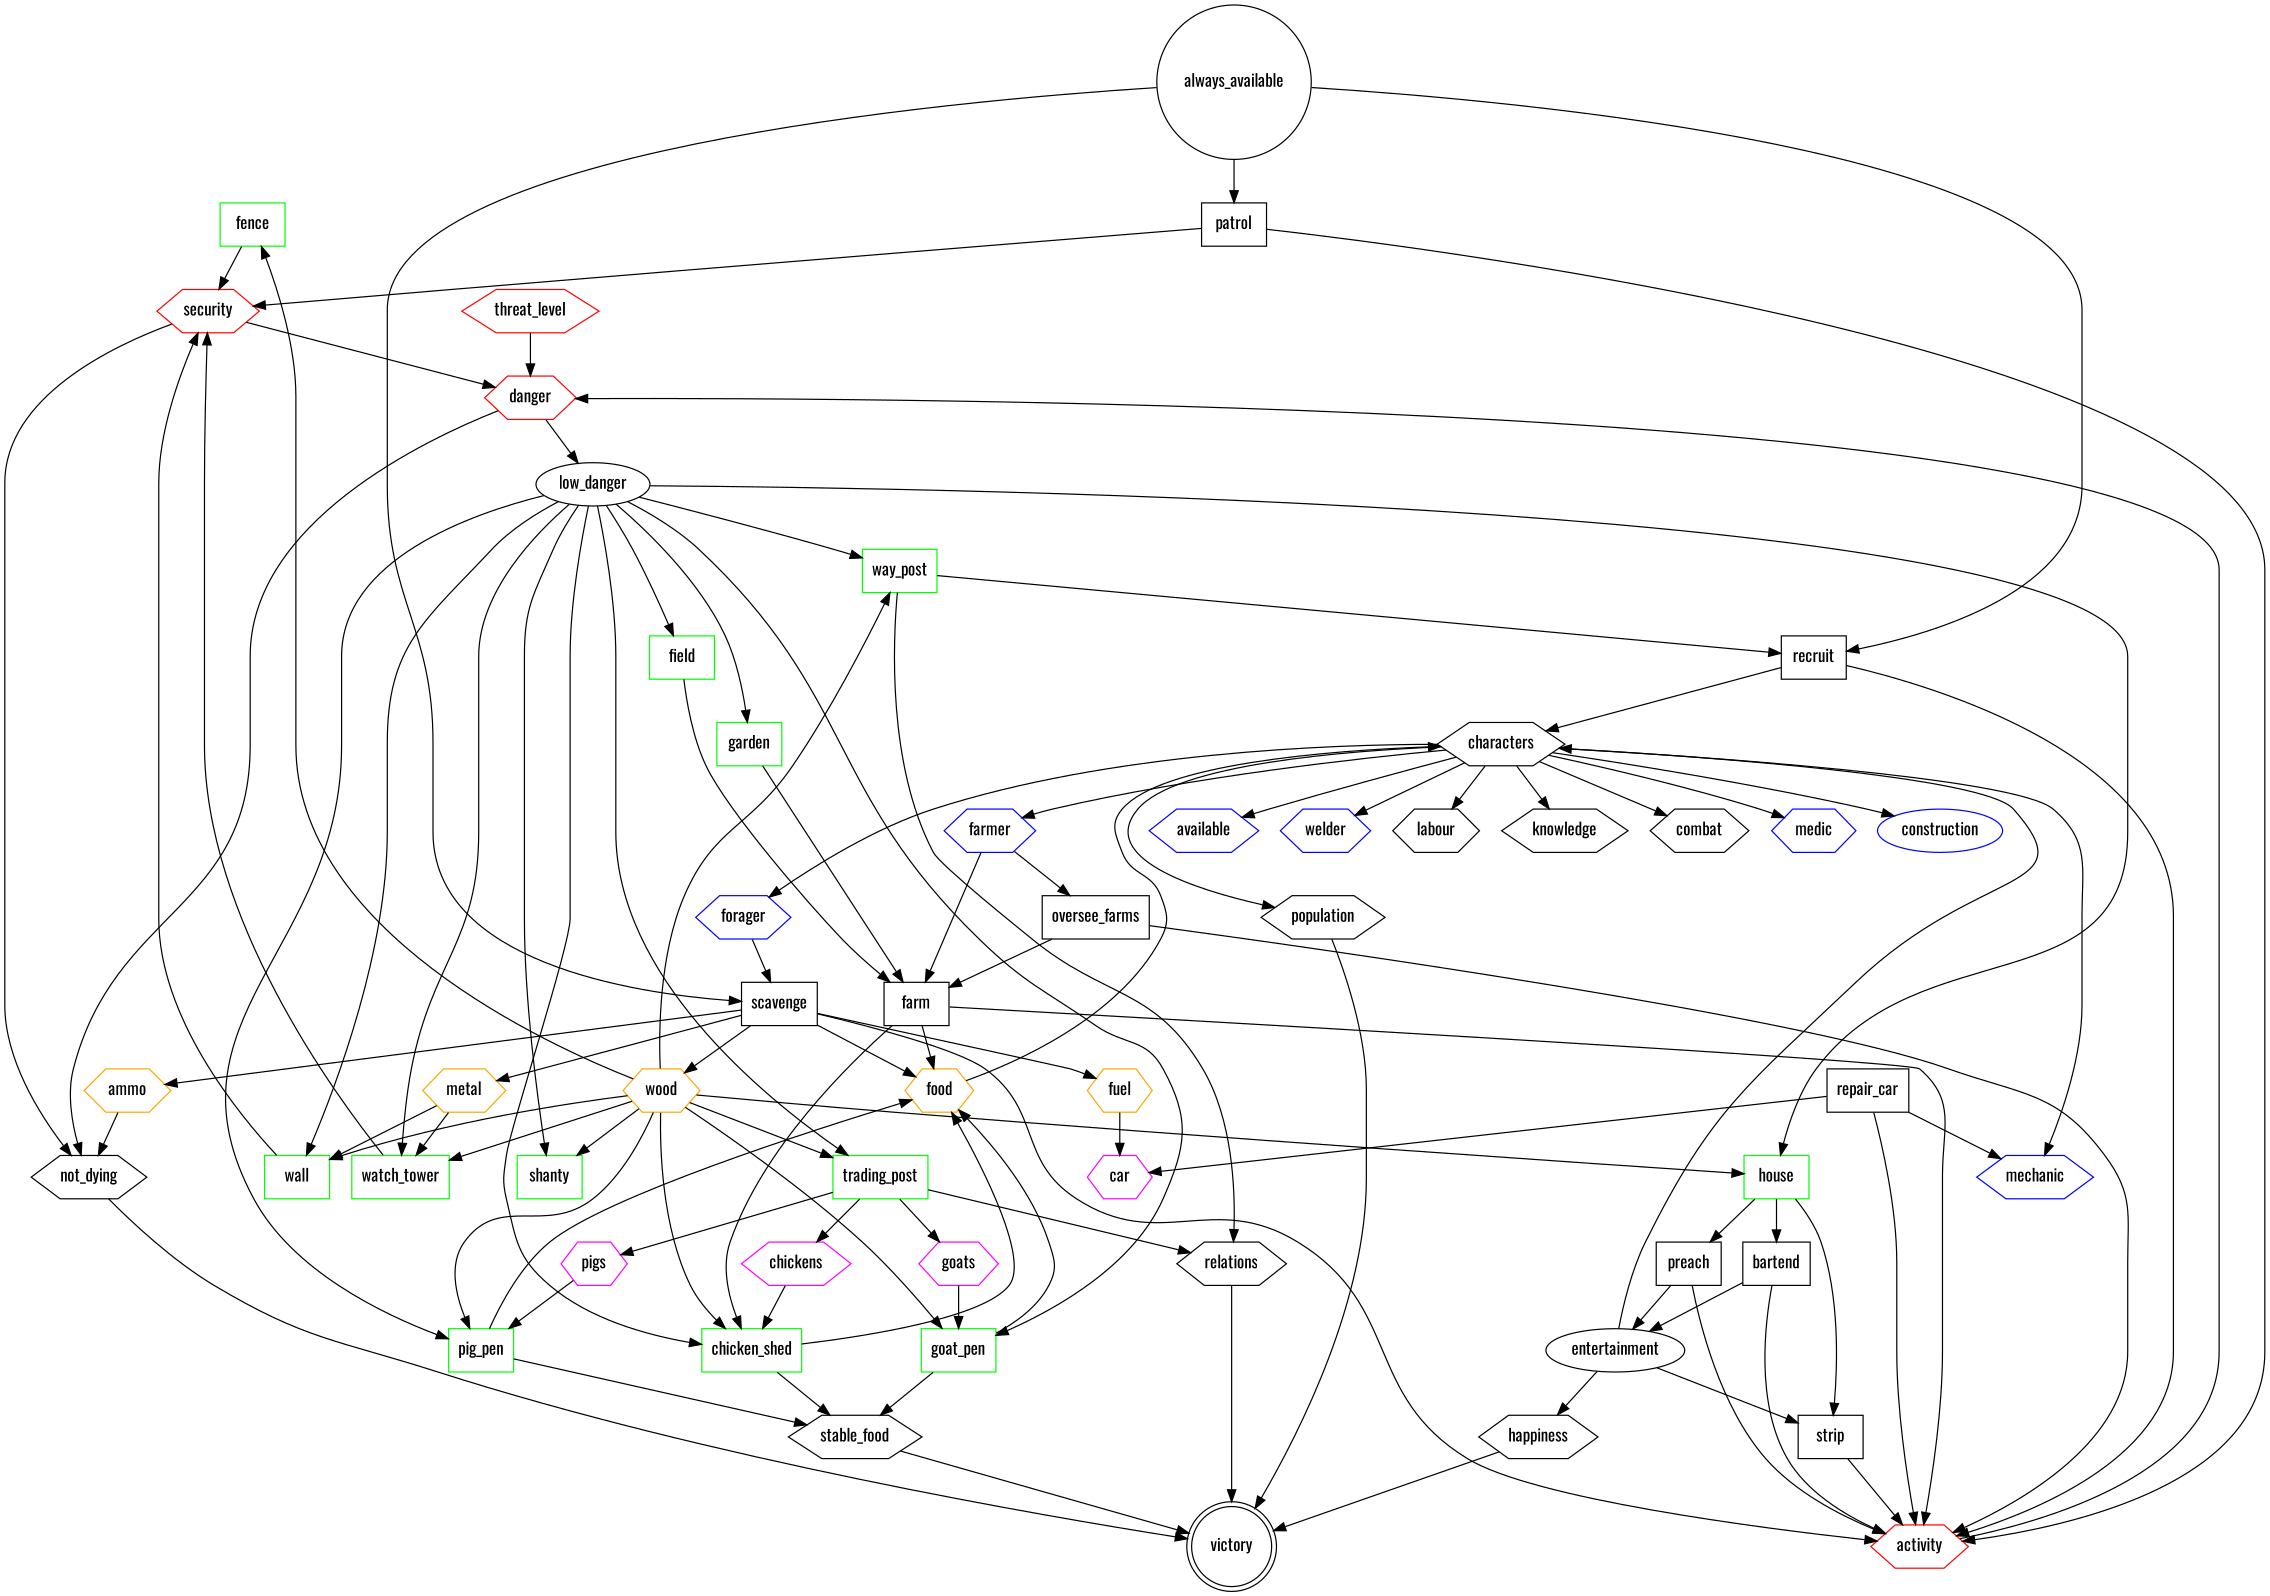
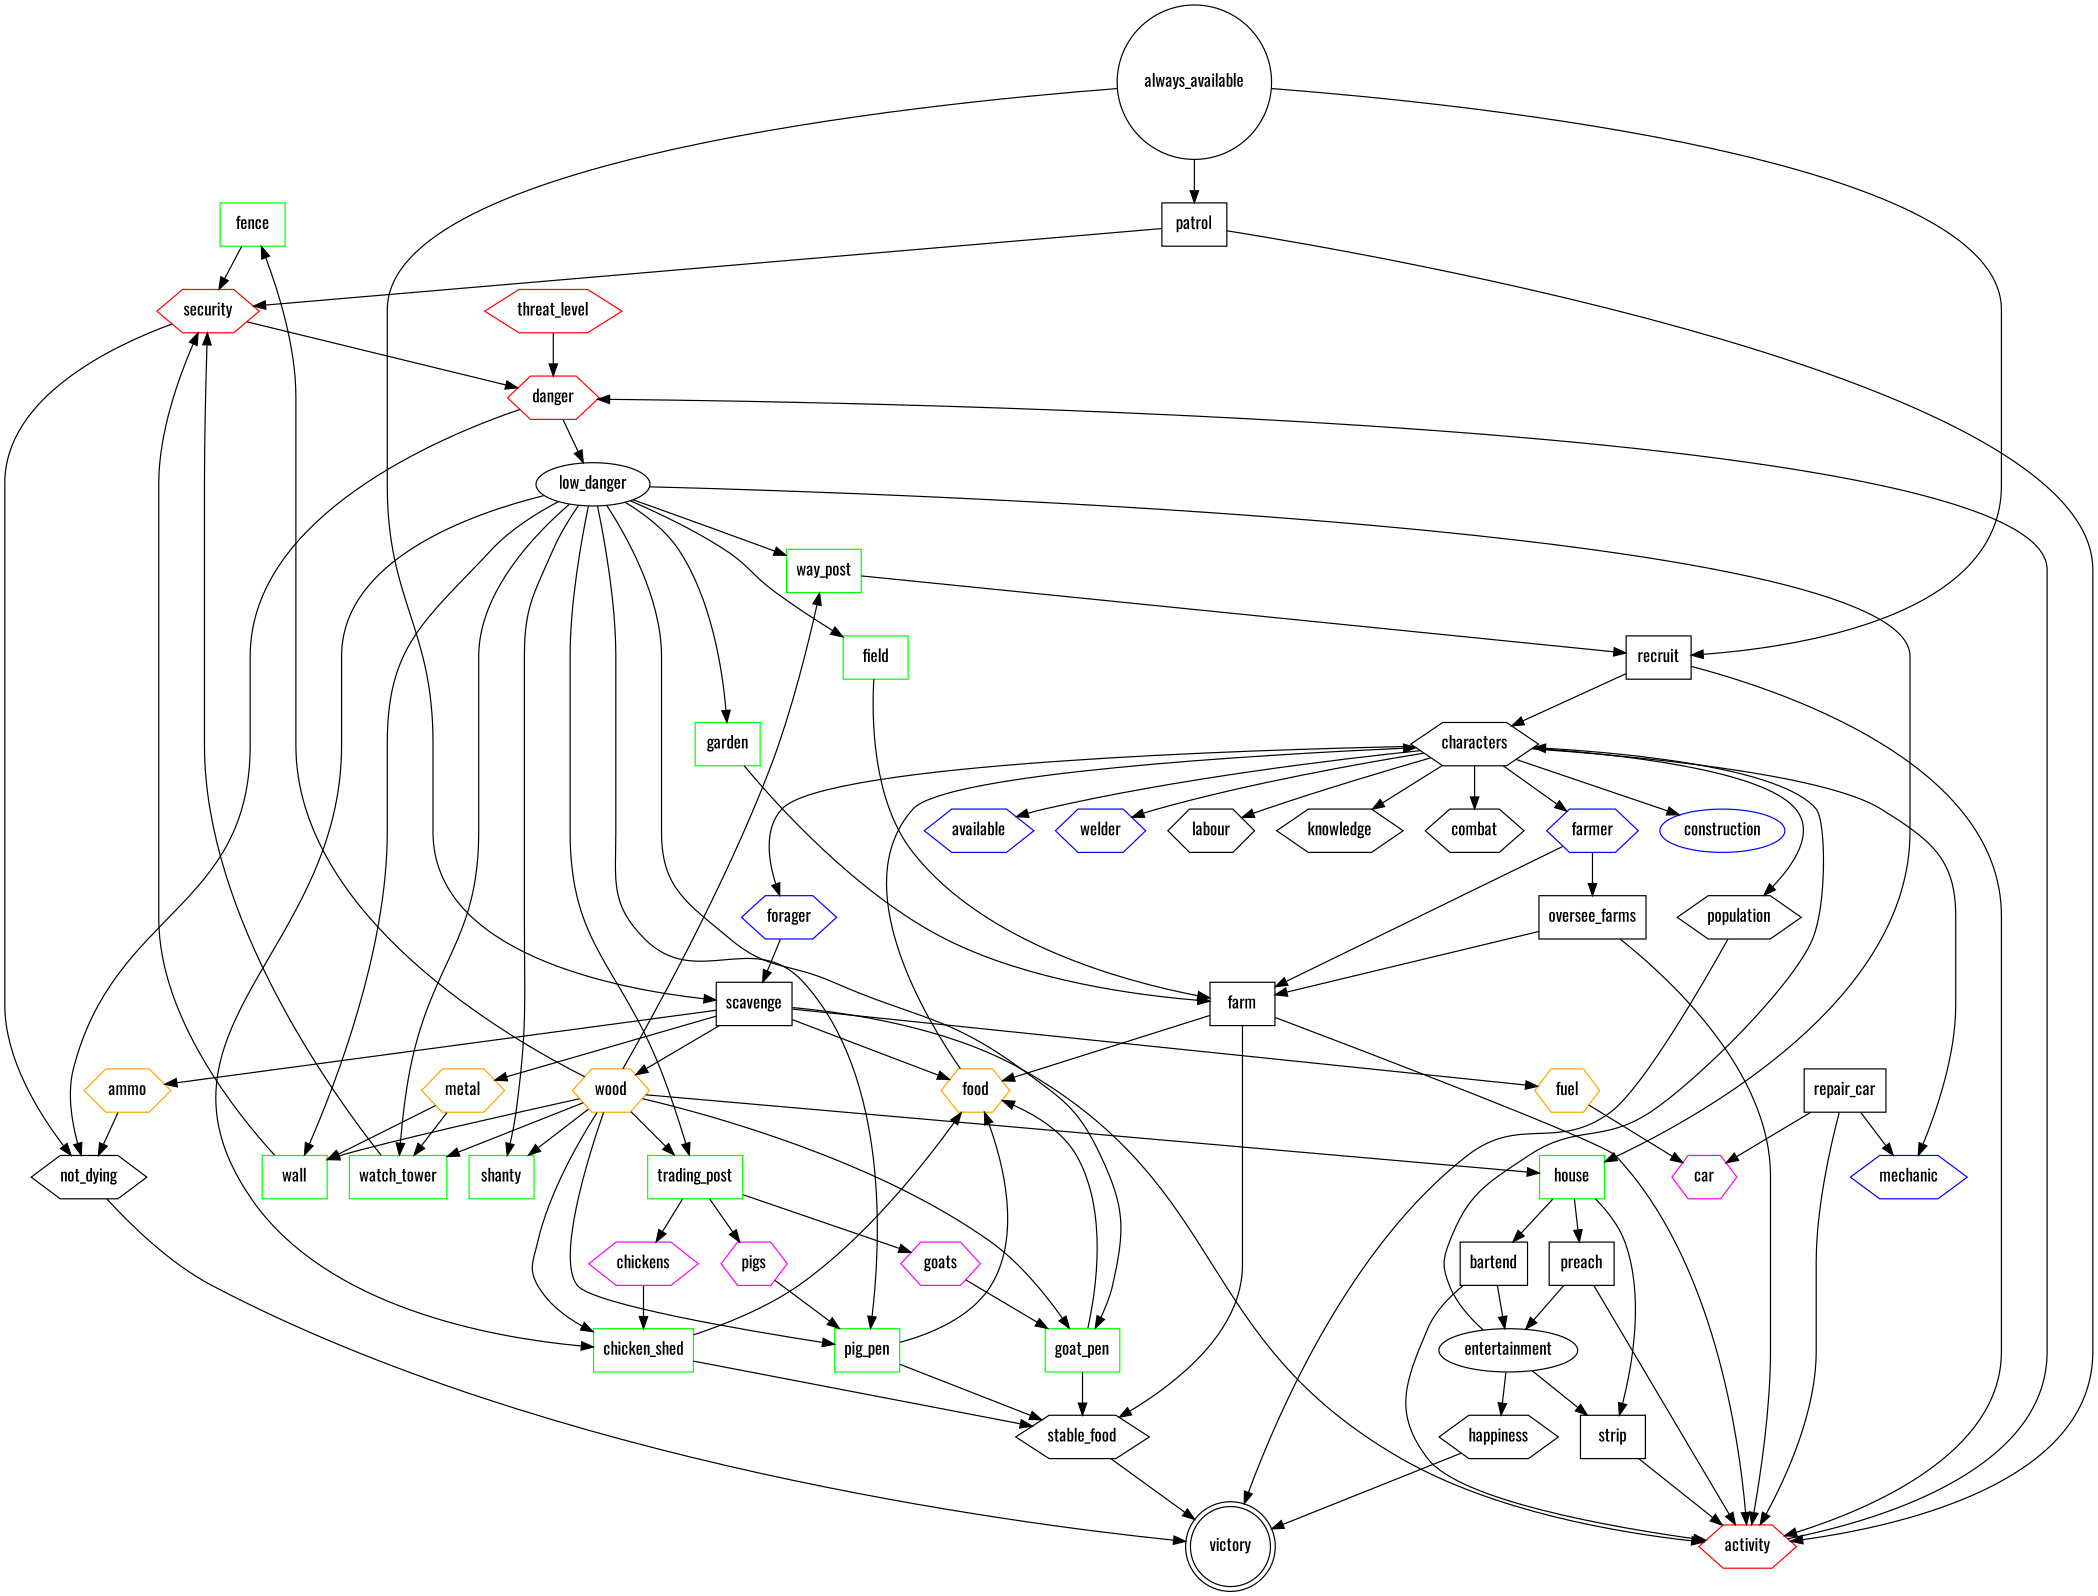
node "medic": removed
edge "farm" -> "chicken_shed": now "farm" -> "stable_food"
node "relations": removed
